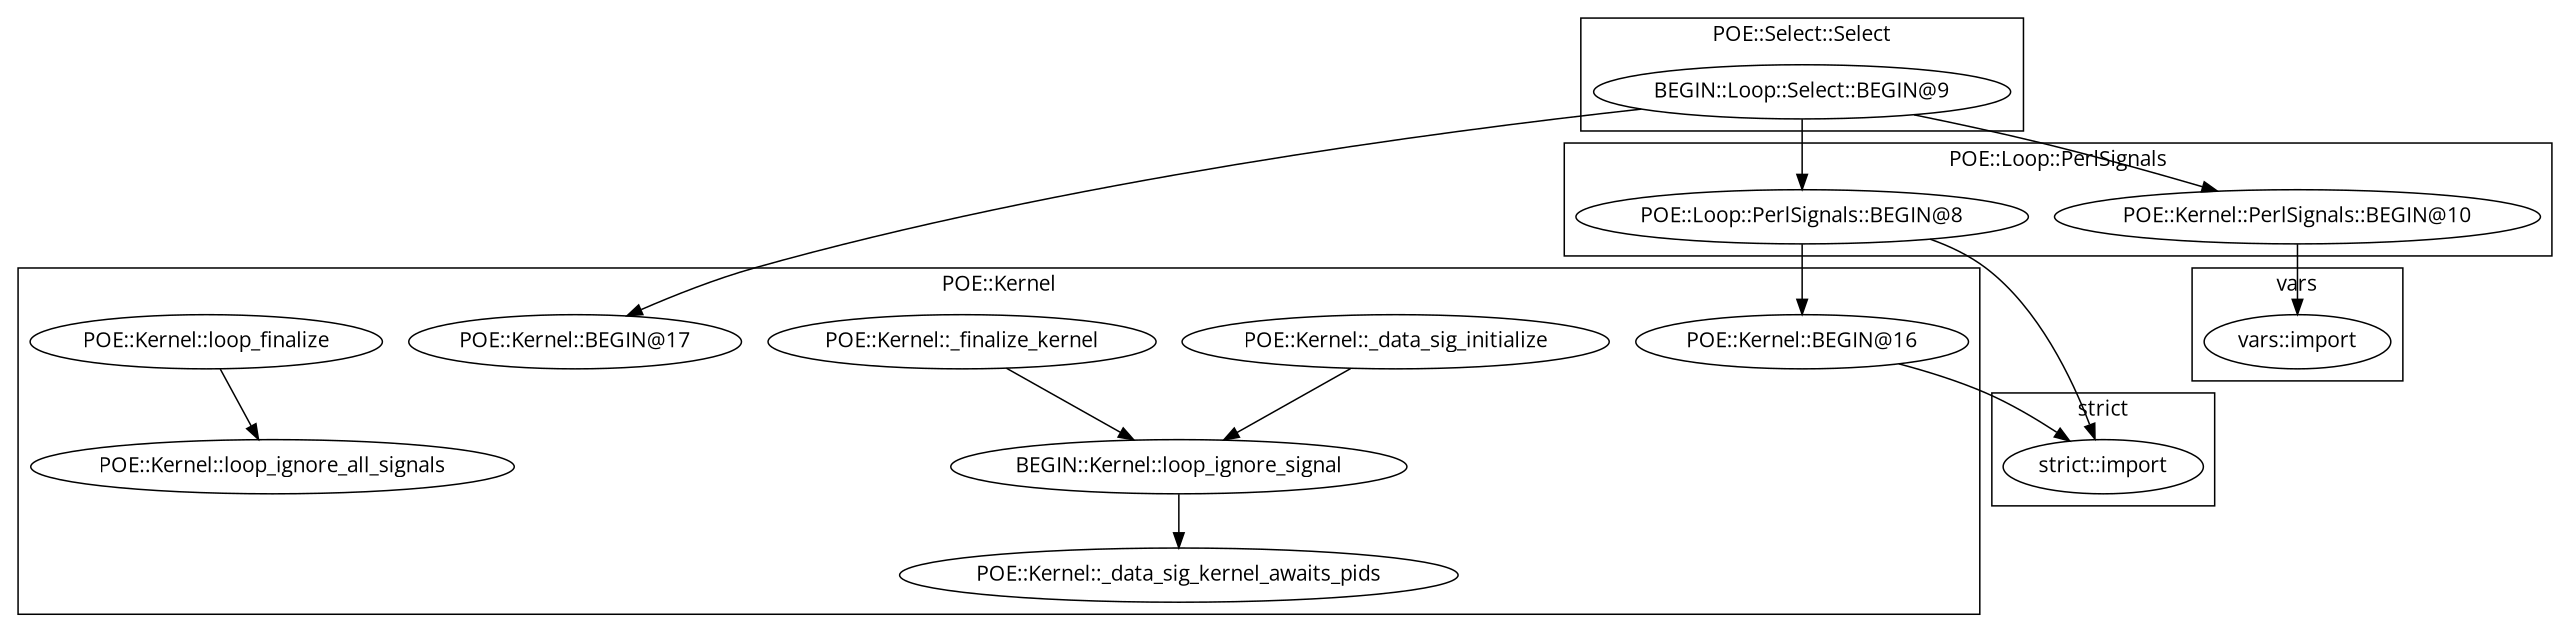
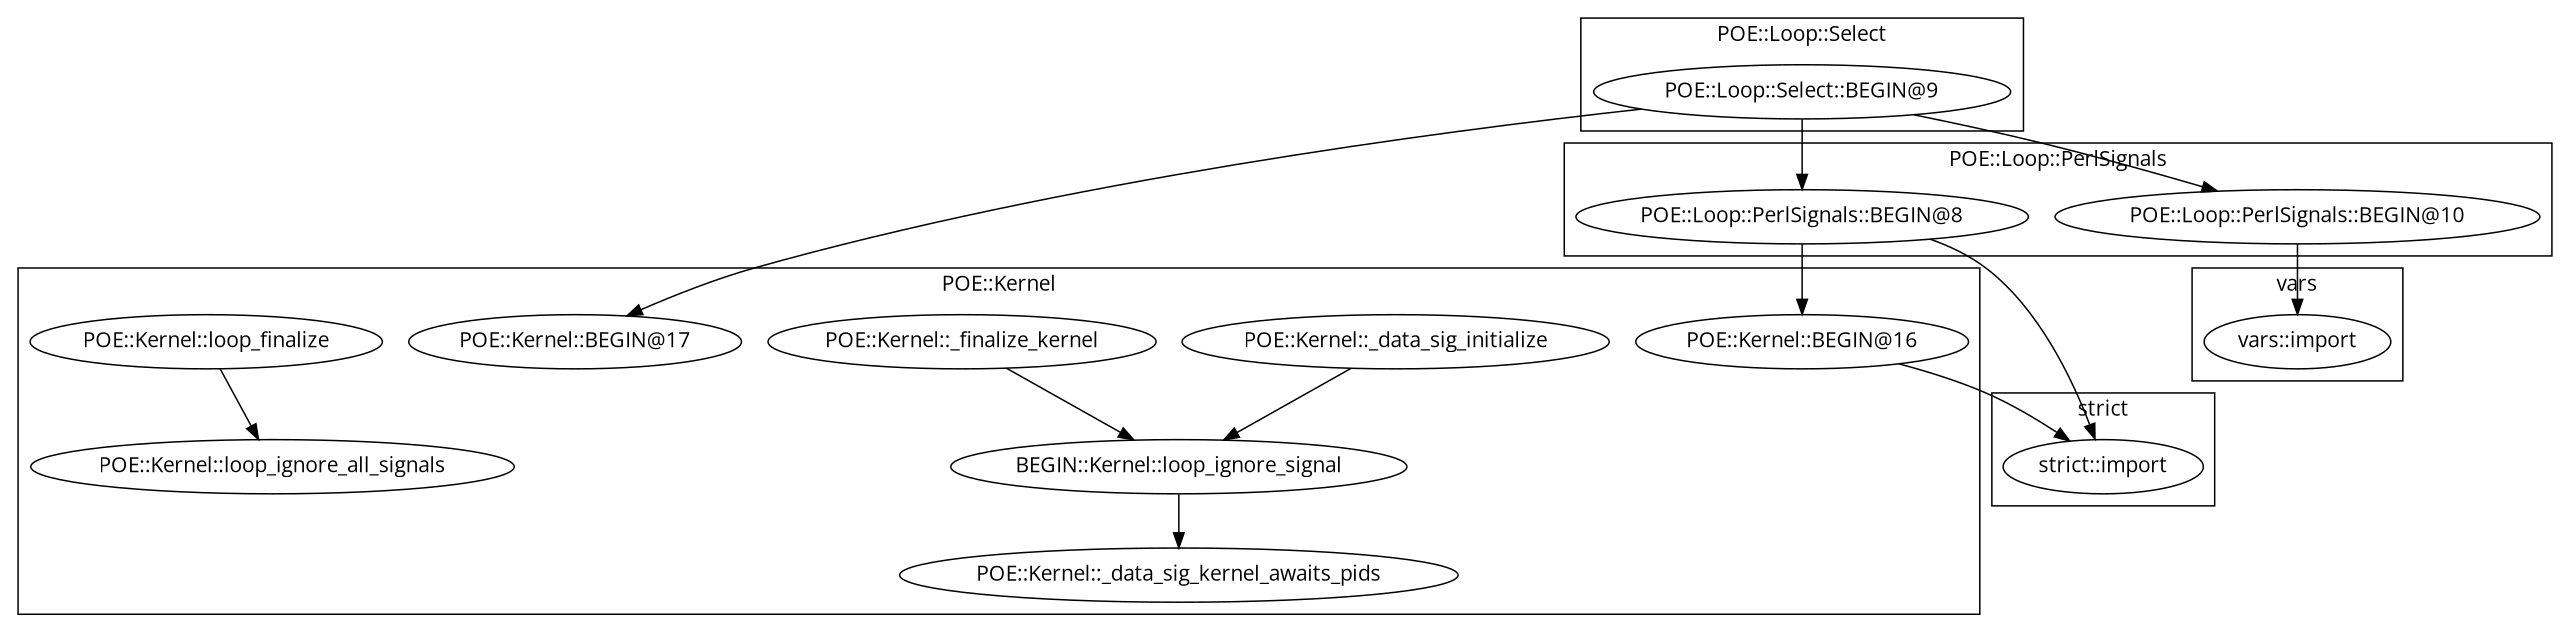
cluster "POE::Select::Select": label "POE::Select::Select" -> "POE::Loop::Select"
node "BEGIN::Loop::Select::BEGIN@9": label "BEGIN::Loop::Select::BEGIN@9" -> "POE::Loop::Select::BEGIN@9"
node "POE::Kernel::PerlSignals::BEGIN@10": label "POE::Kernel::PerlSignals::BEGIN@10" -> "POE::Loop::PerlSignals::BEGIN@10"
